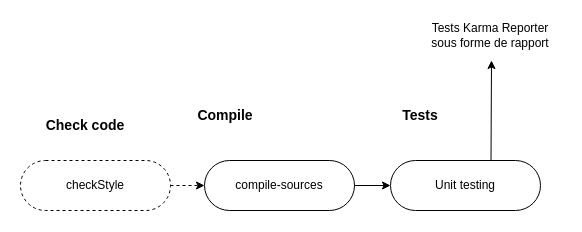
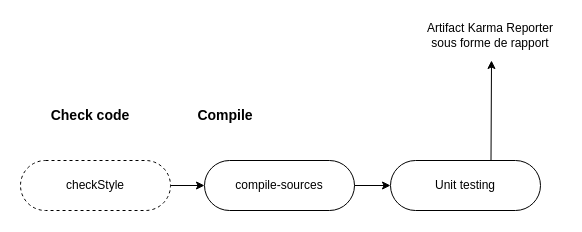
node "Tests Karma Reporter sous forme de rapport": label "Tests Karma Reporter sous forme de rapport" -> "Artifact Karma Reporter sous forme de rapport"
node "Tests": removed
node "Check code": moved (86, 126) -> (91, 116)
edge "checkStyle" -> "compile-sources": style dashed -> solid
